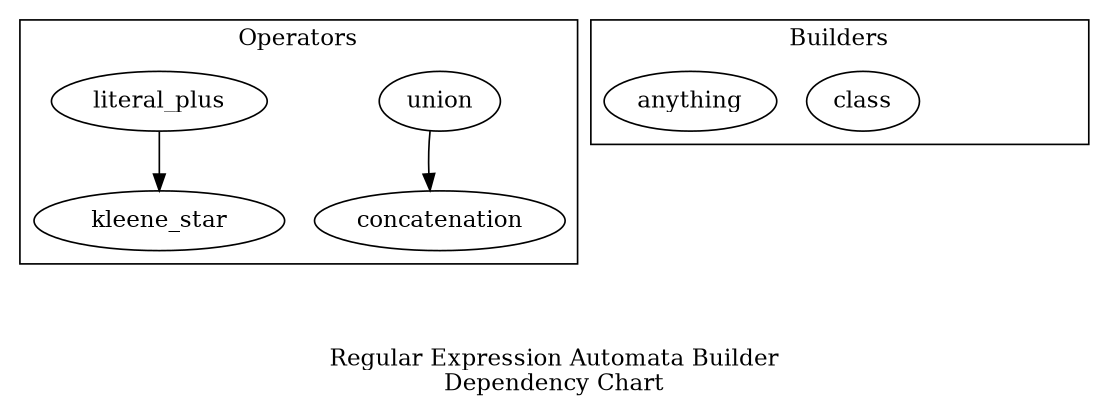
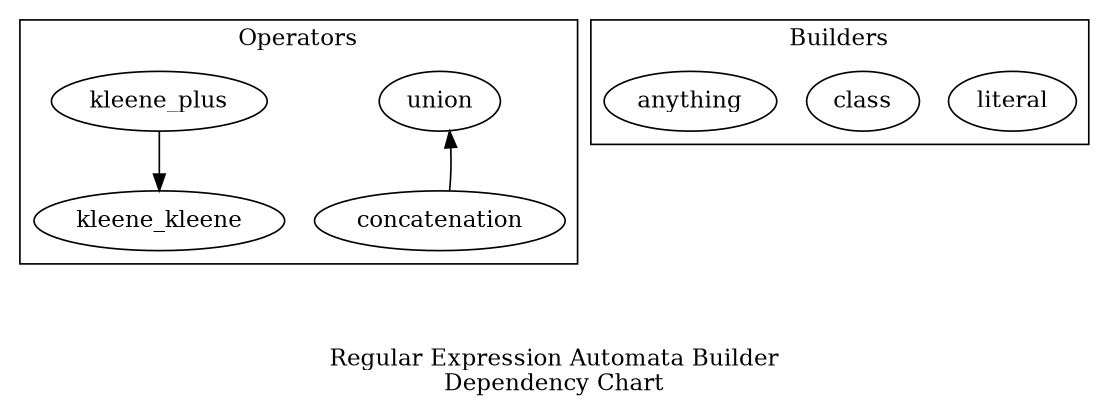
node "literal_plus": label "literal_plus" -> "kleene_plus"
node "literal": added
edge "union" -> "concatenation": reversed
node "kleene_star": label "kleene_star" -> "kleene_kleene"
